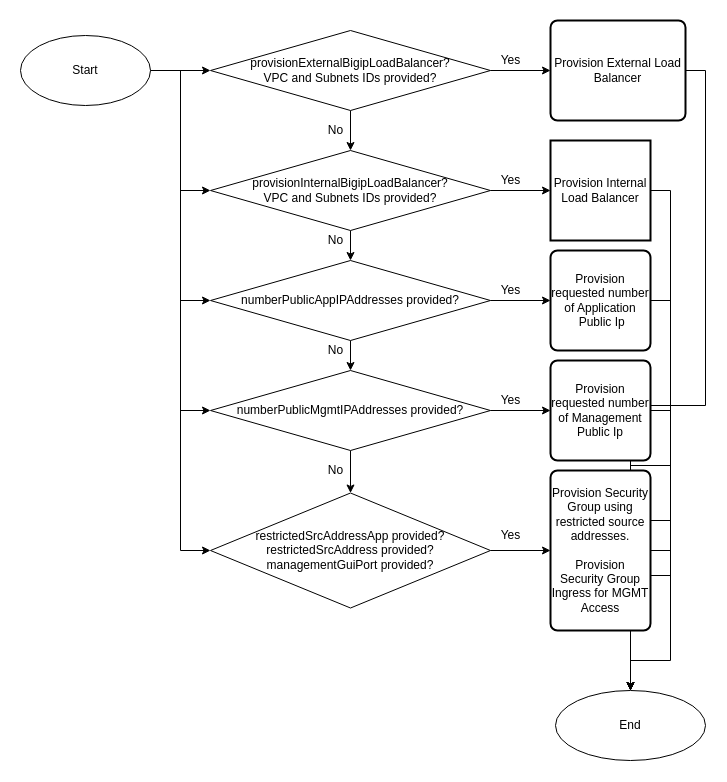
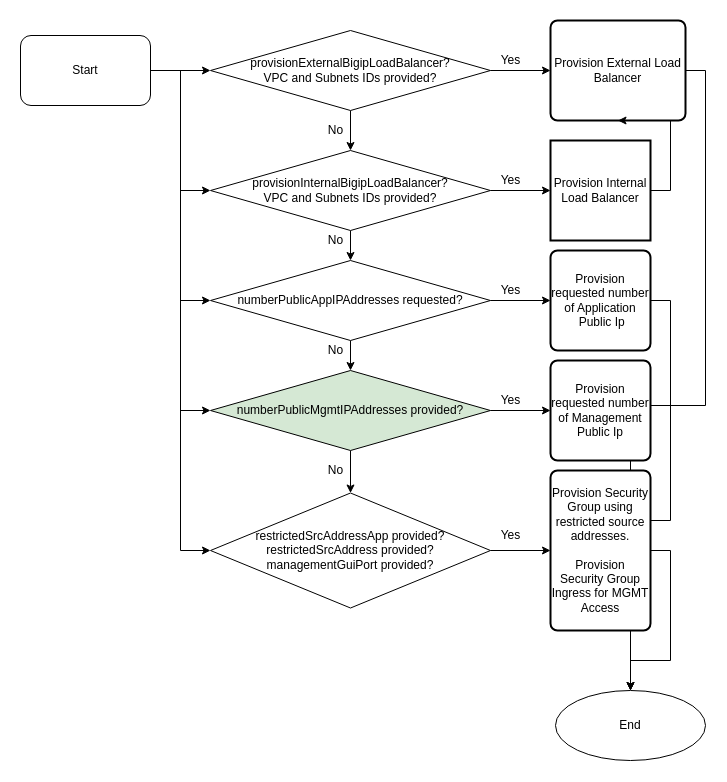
node "Start": shape ellipse -> rounded rectangle
edge "Provision Internal Load Balancer" -> "End": now "Provision Internal Load Balancer" -> "Provision External Load Balancer"
node "numberPublicAppIPAddresses provided?": label "numberPublicAppIPAddresses provided?" -> "numberPublicAppIPAddresses requested?"
node "numberPublicMgmtIPAddresses provided?": fillcolor #ffffff -> #d5e8d4
edge "Provision requested number of Management Public Ip" -> "End": removed
